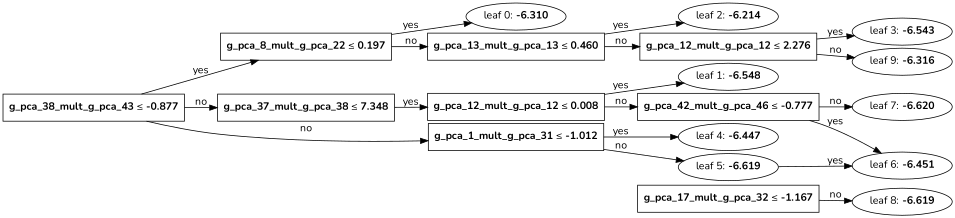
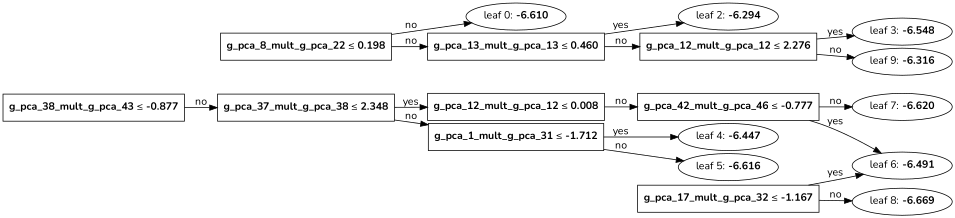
node "leaf 0:": text "-6.310" -> "-6.610"
node "leaf 2:": text "-6.214" -> "-6.294"
edge "g_pca_8_mult_g_pca_22" -> "leaf 0:": label "yes" -> "no"
node "leaf 3:": text "-6.543" -> "-6.548"
node "g_pca_8_mult_g_pca_22": text "0.197" -> "0.198"
node "leaf 1:": removed
edge "g_pca_38_mult_g_pca_43" -> "g_pca_8_mult_g_pca_22": removed, label "yes"
node "g_pca_37_mult_g_pca_38": text "7.348" -> "2.348"
node "g_pca_1_mult_g_pca_31": text "-1.012" -> "-1.712"
edge "g_pca_38_mult_g_pca_43" -> "g_pca_1_mult_g_pca_31": now "g_pca_37_mult_g_pca_38" -> "g_pca_1_mult_g_pca_31"
node "leaf 6:": text "-6.451" -> "-6.491"
node "leaf 5:": text "-6.619" -> "-6.616"
edge "leaf 5:" -> "leaf 6:": now "g_pca_17_mult_g_pca_32" -> "leaf 6:"
node "leaf 8:": text "-6.619" -> "-6.669"
